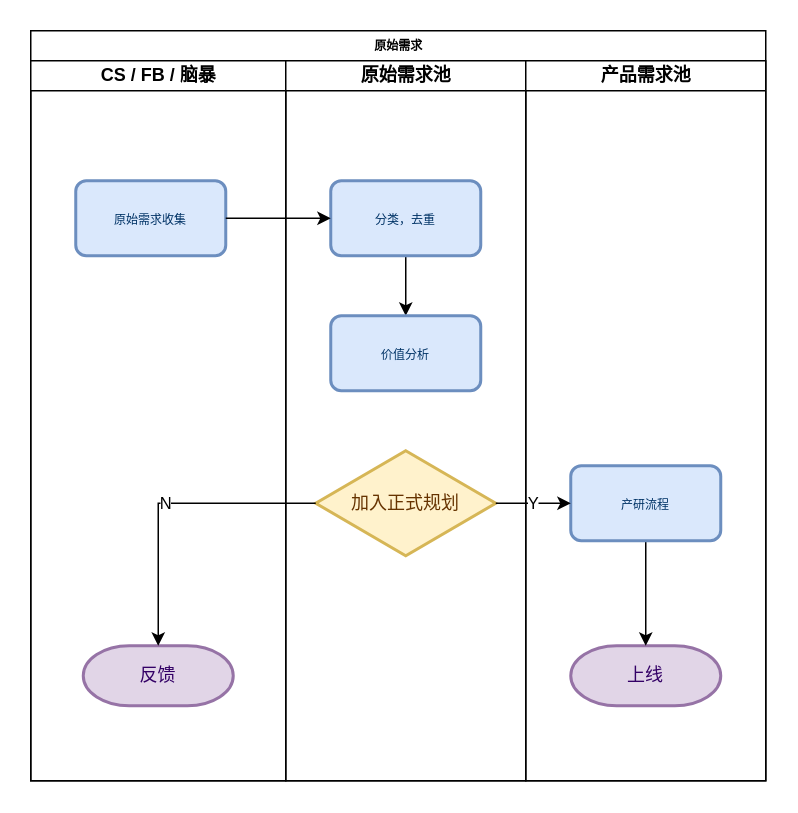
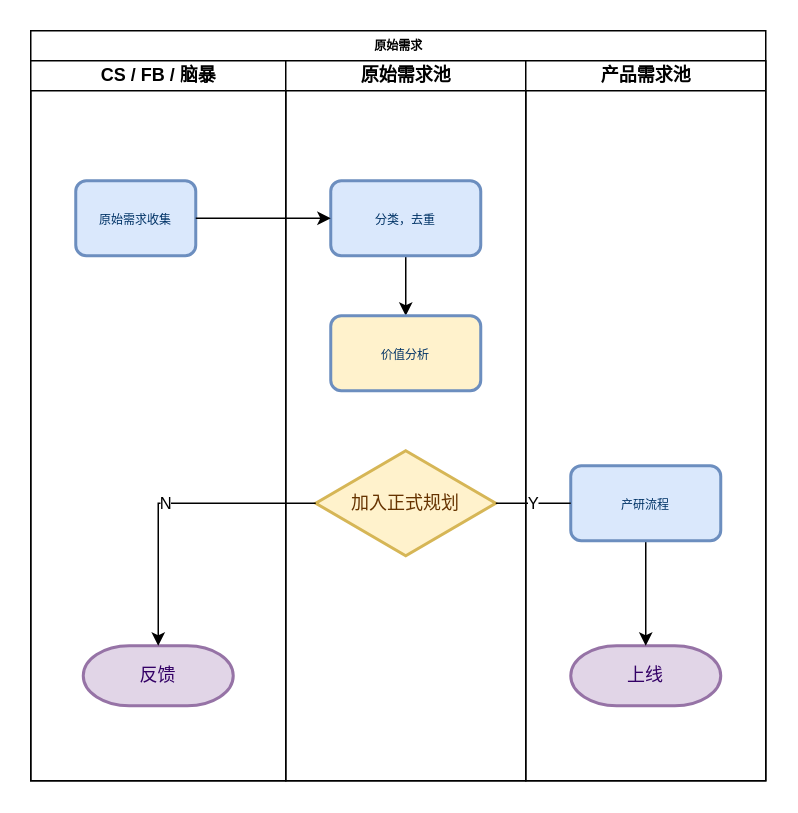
node "原始需求收集": size 150x75 -> 120x75
node "价值分析": fillcolor #dae8fc -> #fff2cc
edge "加入正式规划" -> "产研流程": arrowhead classic -> none
